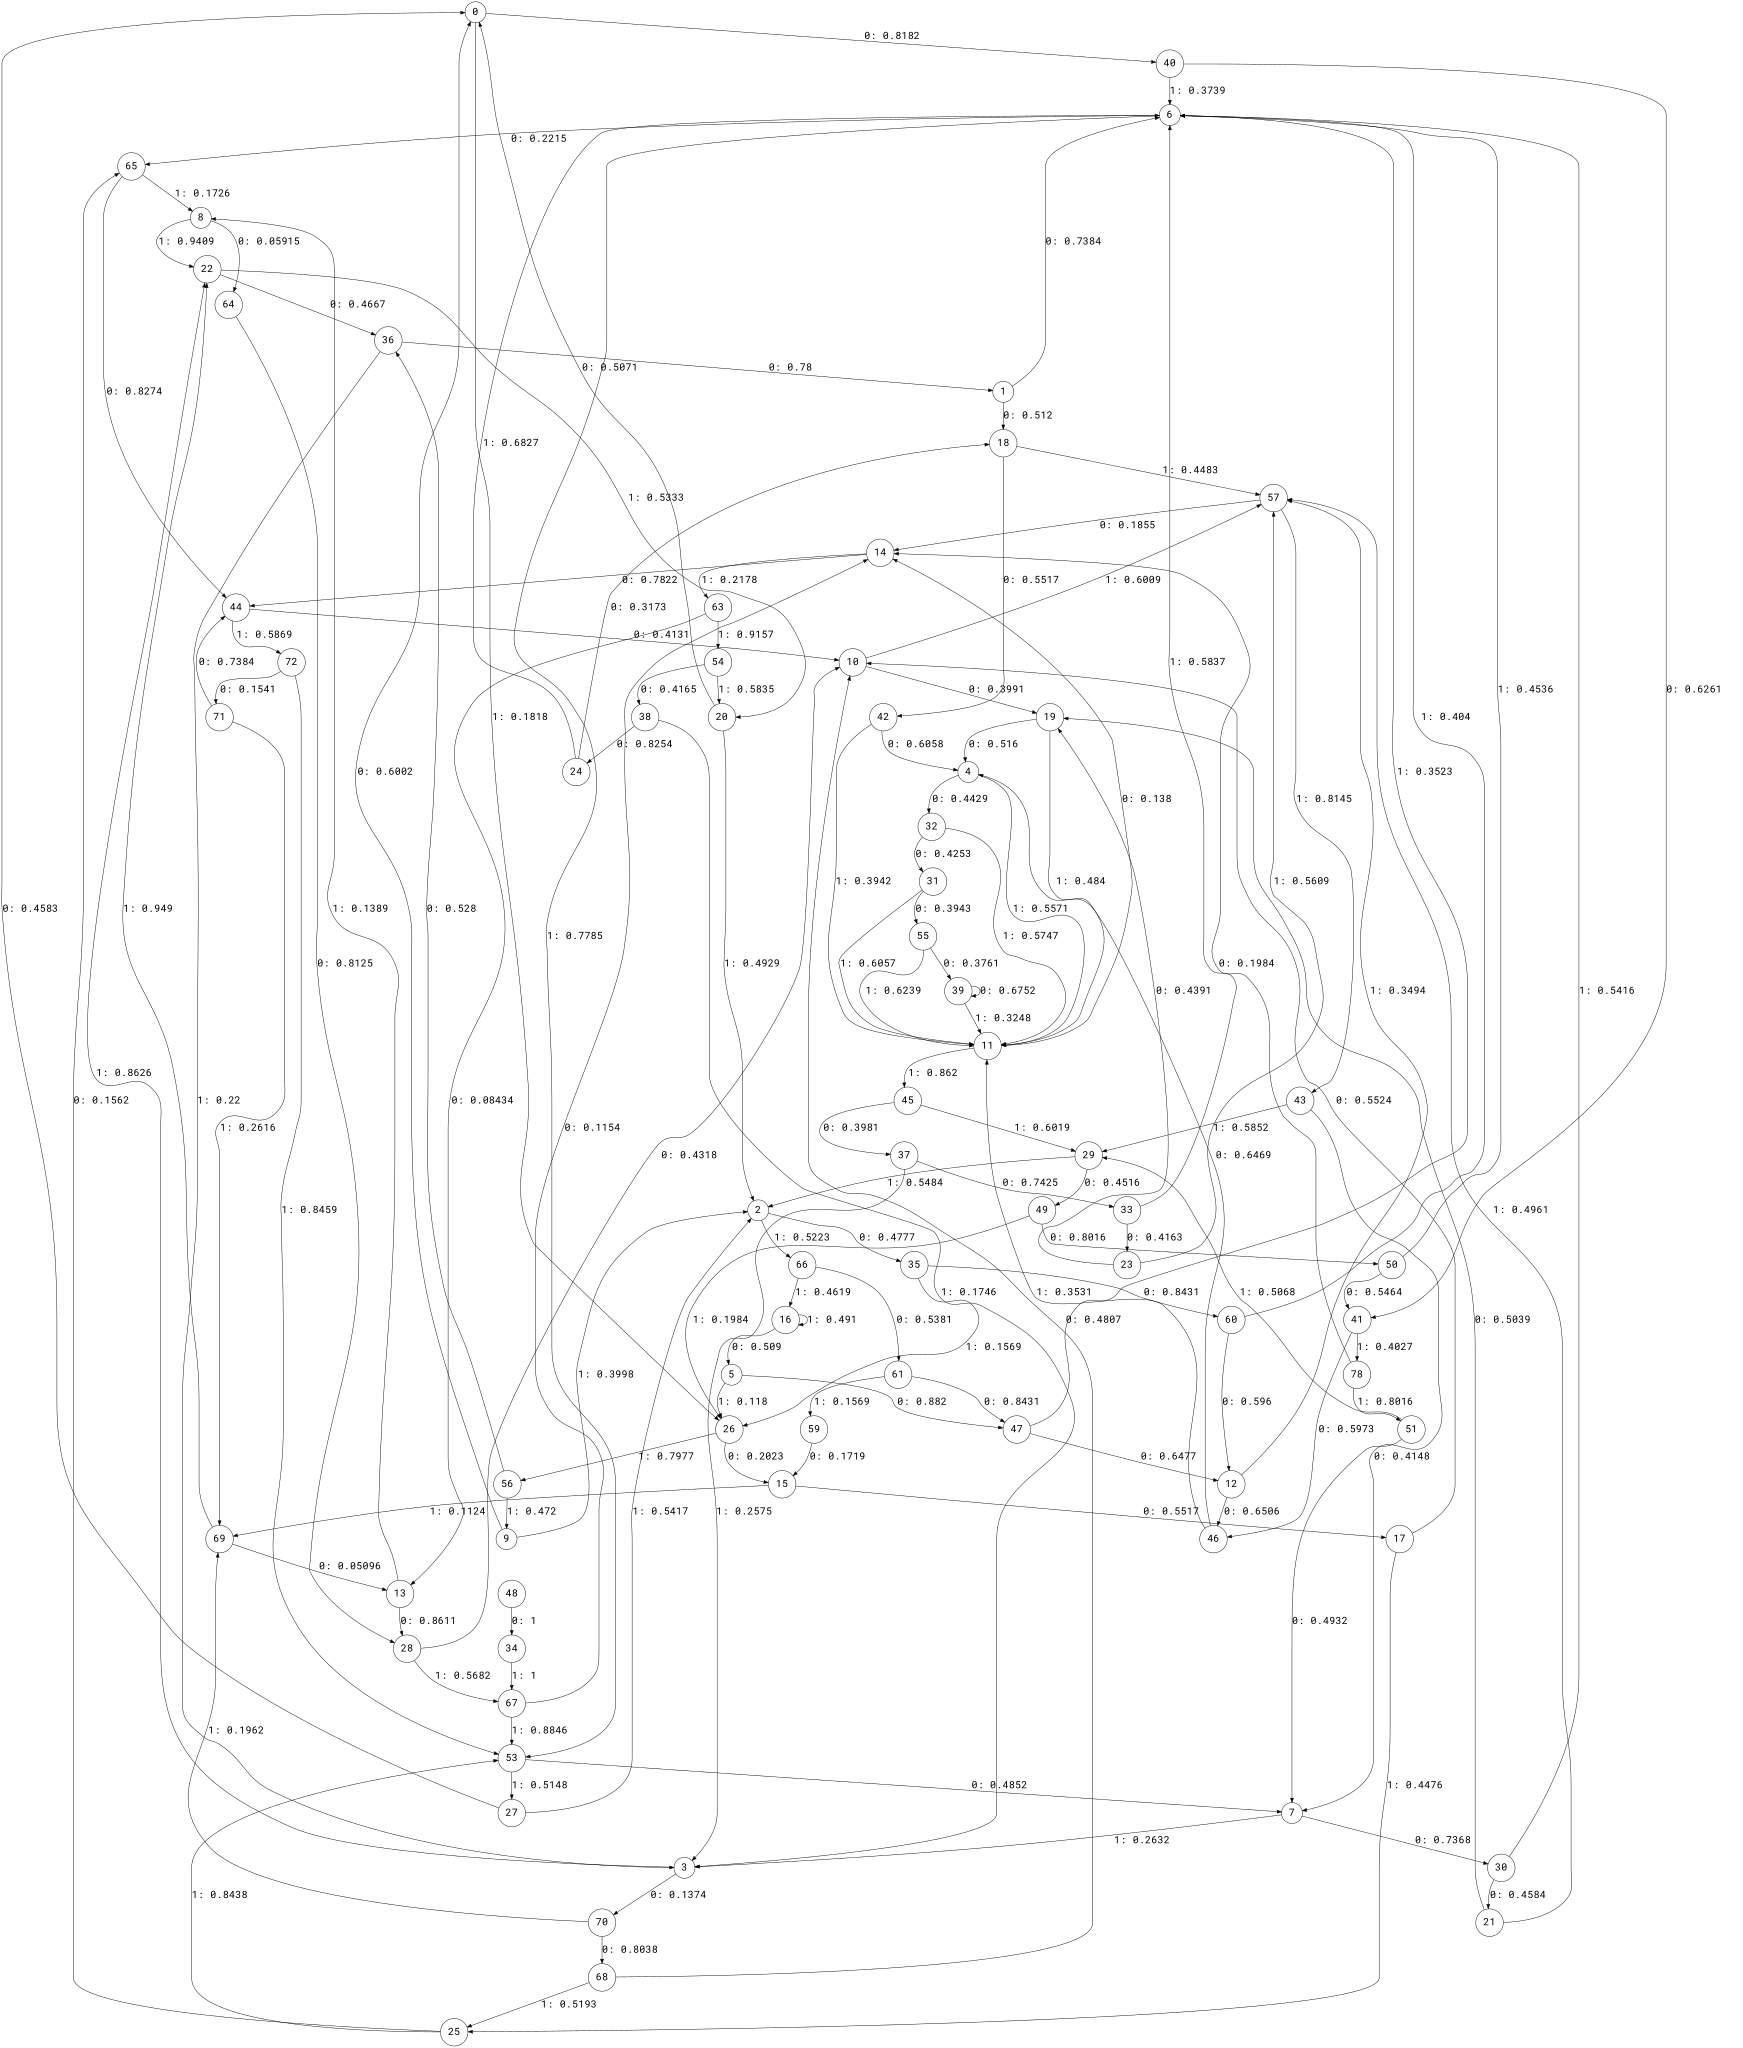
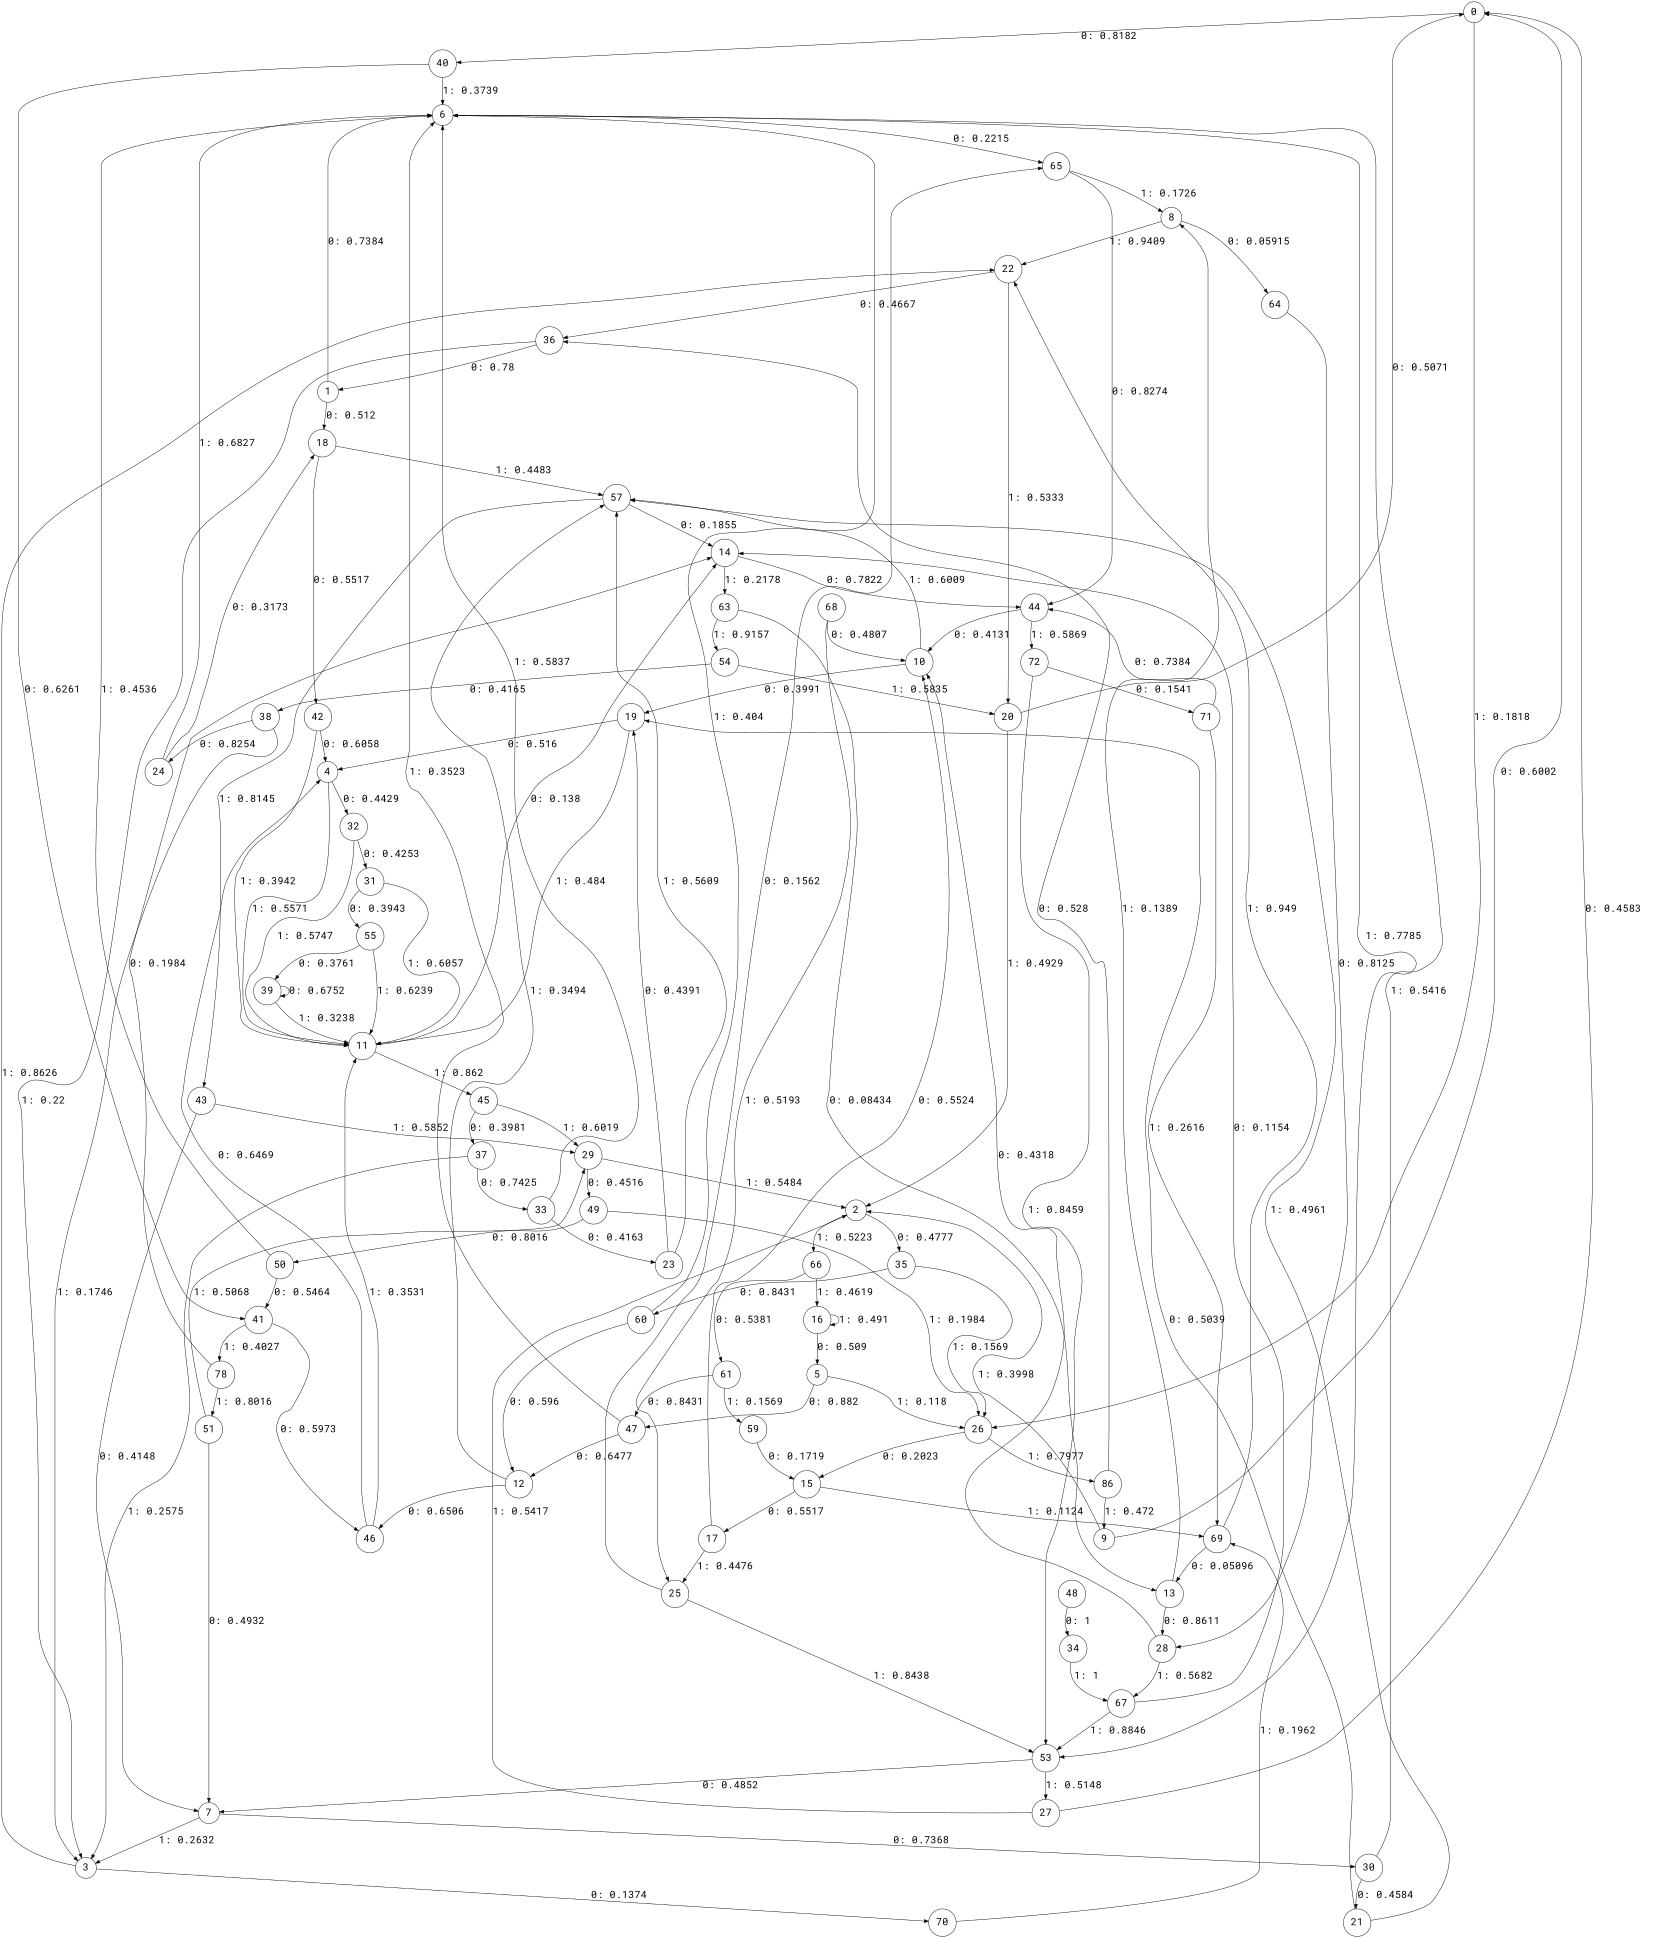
edge "39" -> "11": label "1: 0.3248   " -> "1: 0.3238   "
node "56": label "56" -> "86"
edge "70" -> "68": removed, label "0: 0.8038"
